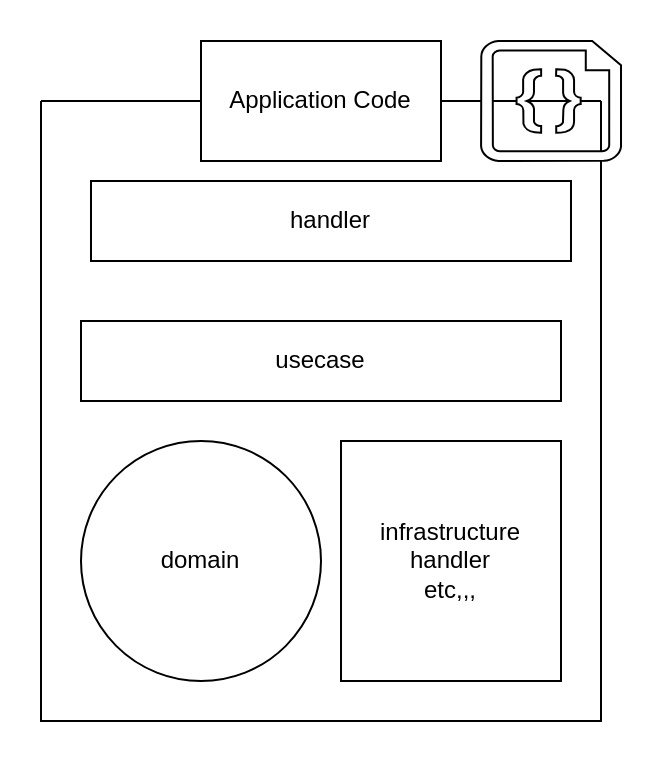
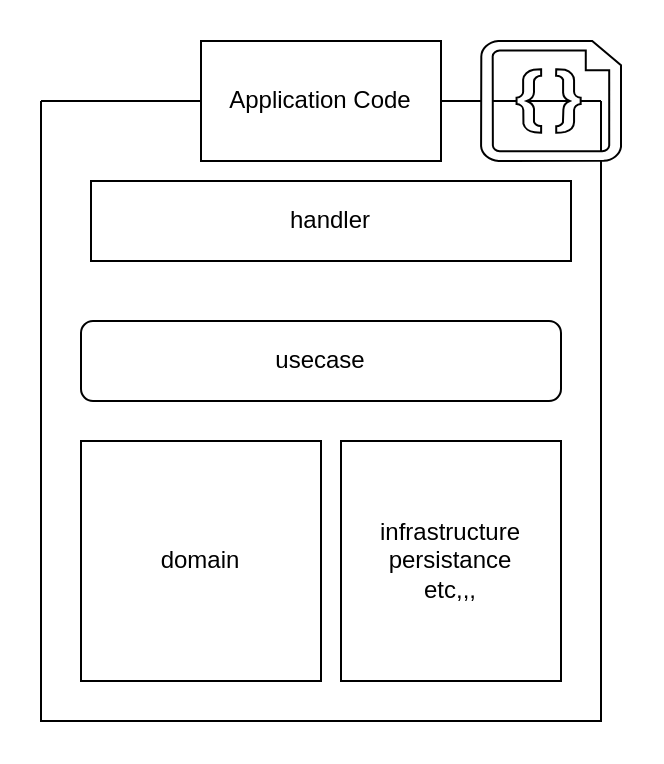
node "usecase": shape rectangle -> rounded rectangle
node "domain": shape ellipse -> rectangle
node "infrastructure handler etc,,,": label "infrastructure handler etc,,," -> "infrastructure persistance etc,,,"
